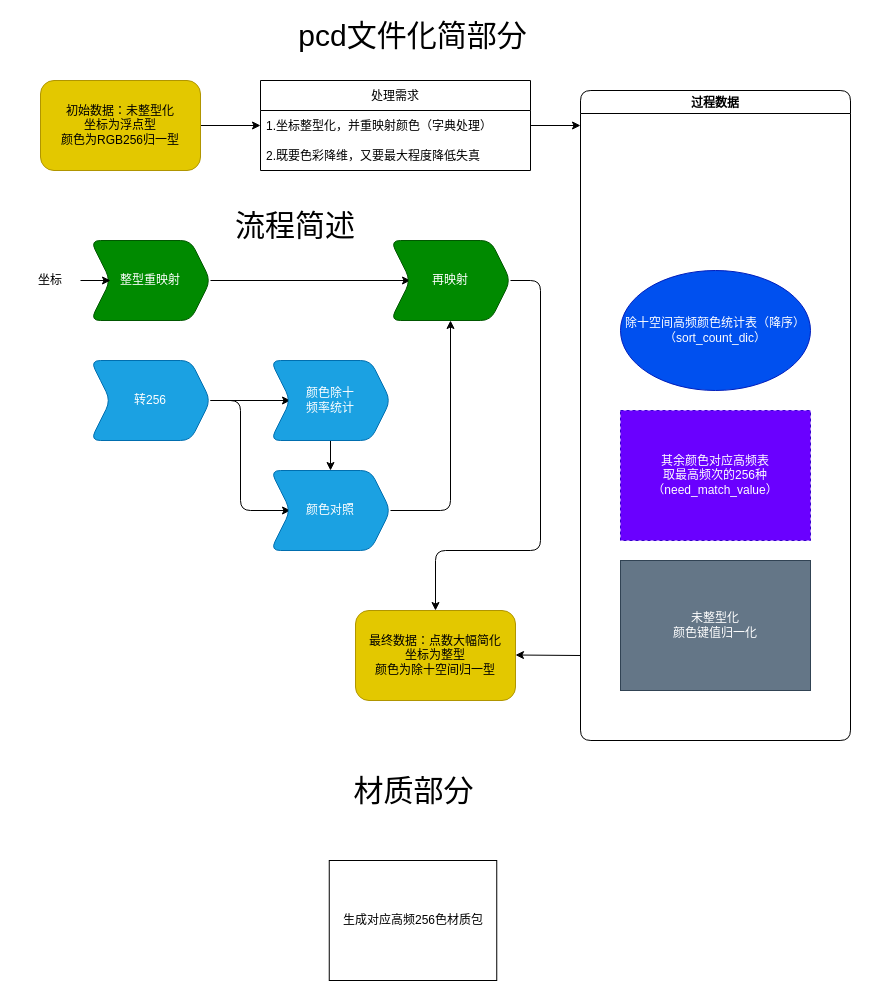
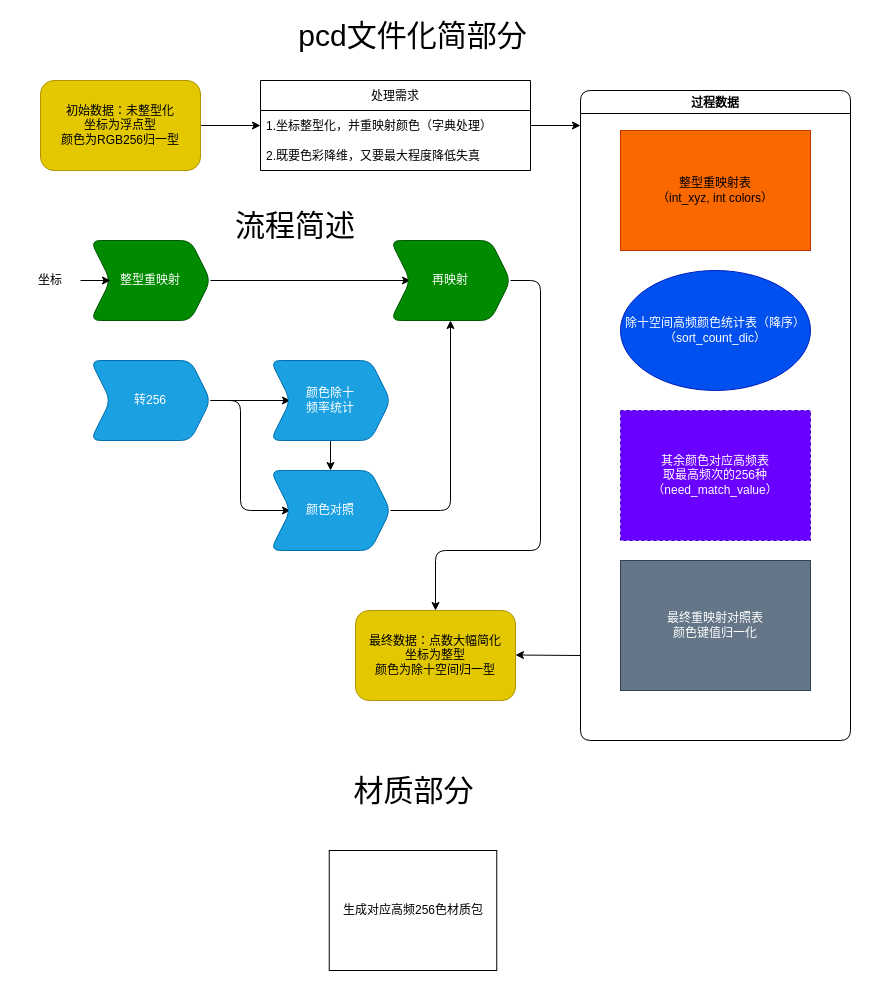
node "整型重映射表 （int_xyz, int colors）": added
node "未整型化 颜色键值归一化": label "未整型化 颜色键值归一化" -> "最终重映射对照表 颜色键值归一化"
node "生成对应高频256色材质包": moved (413, 921) -> (413, 911)
